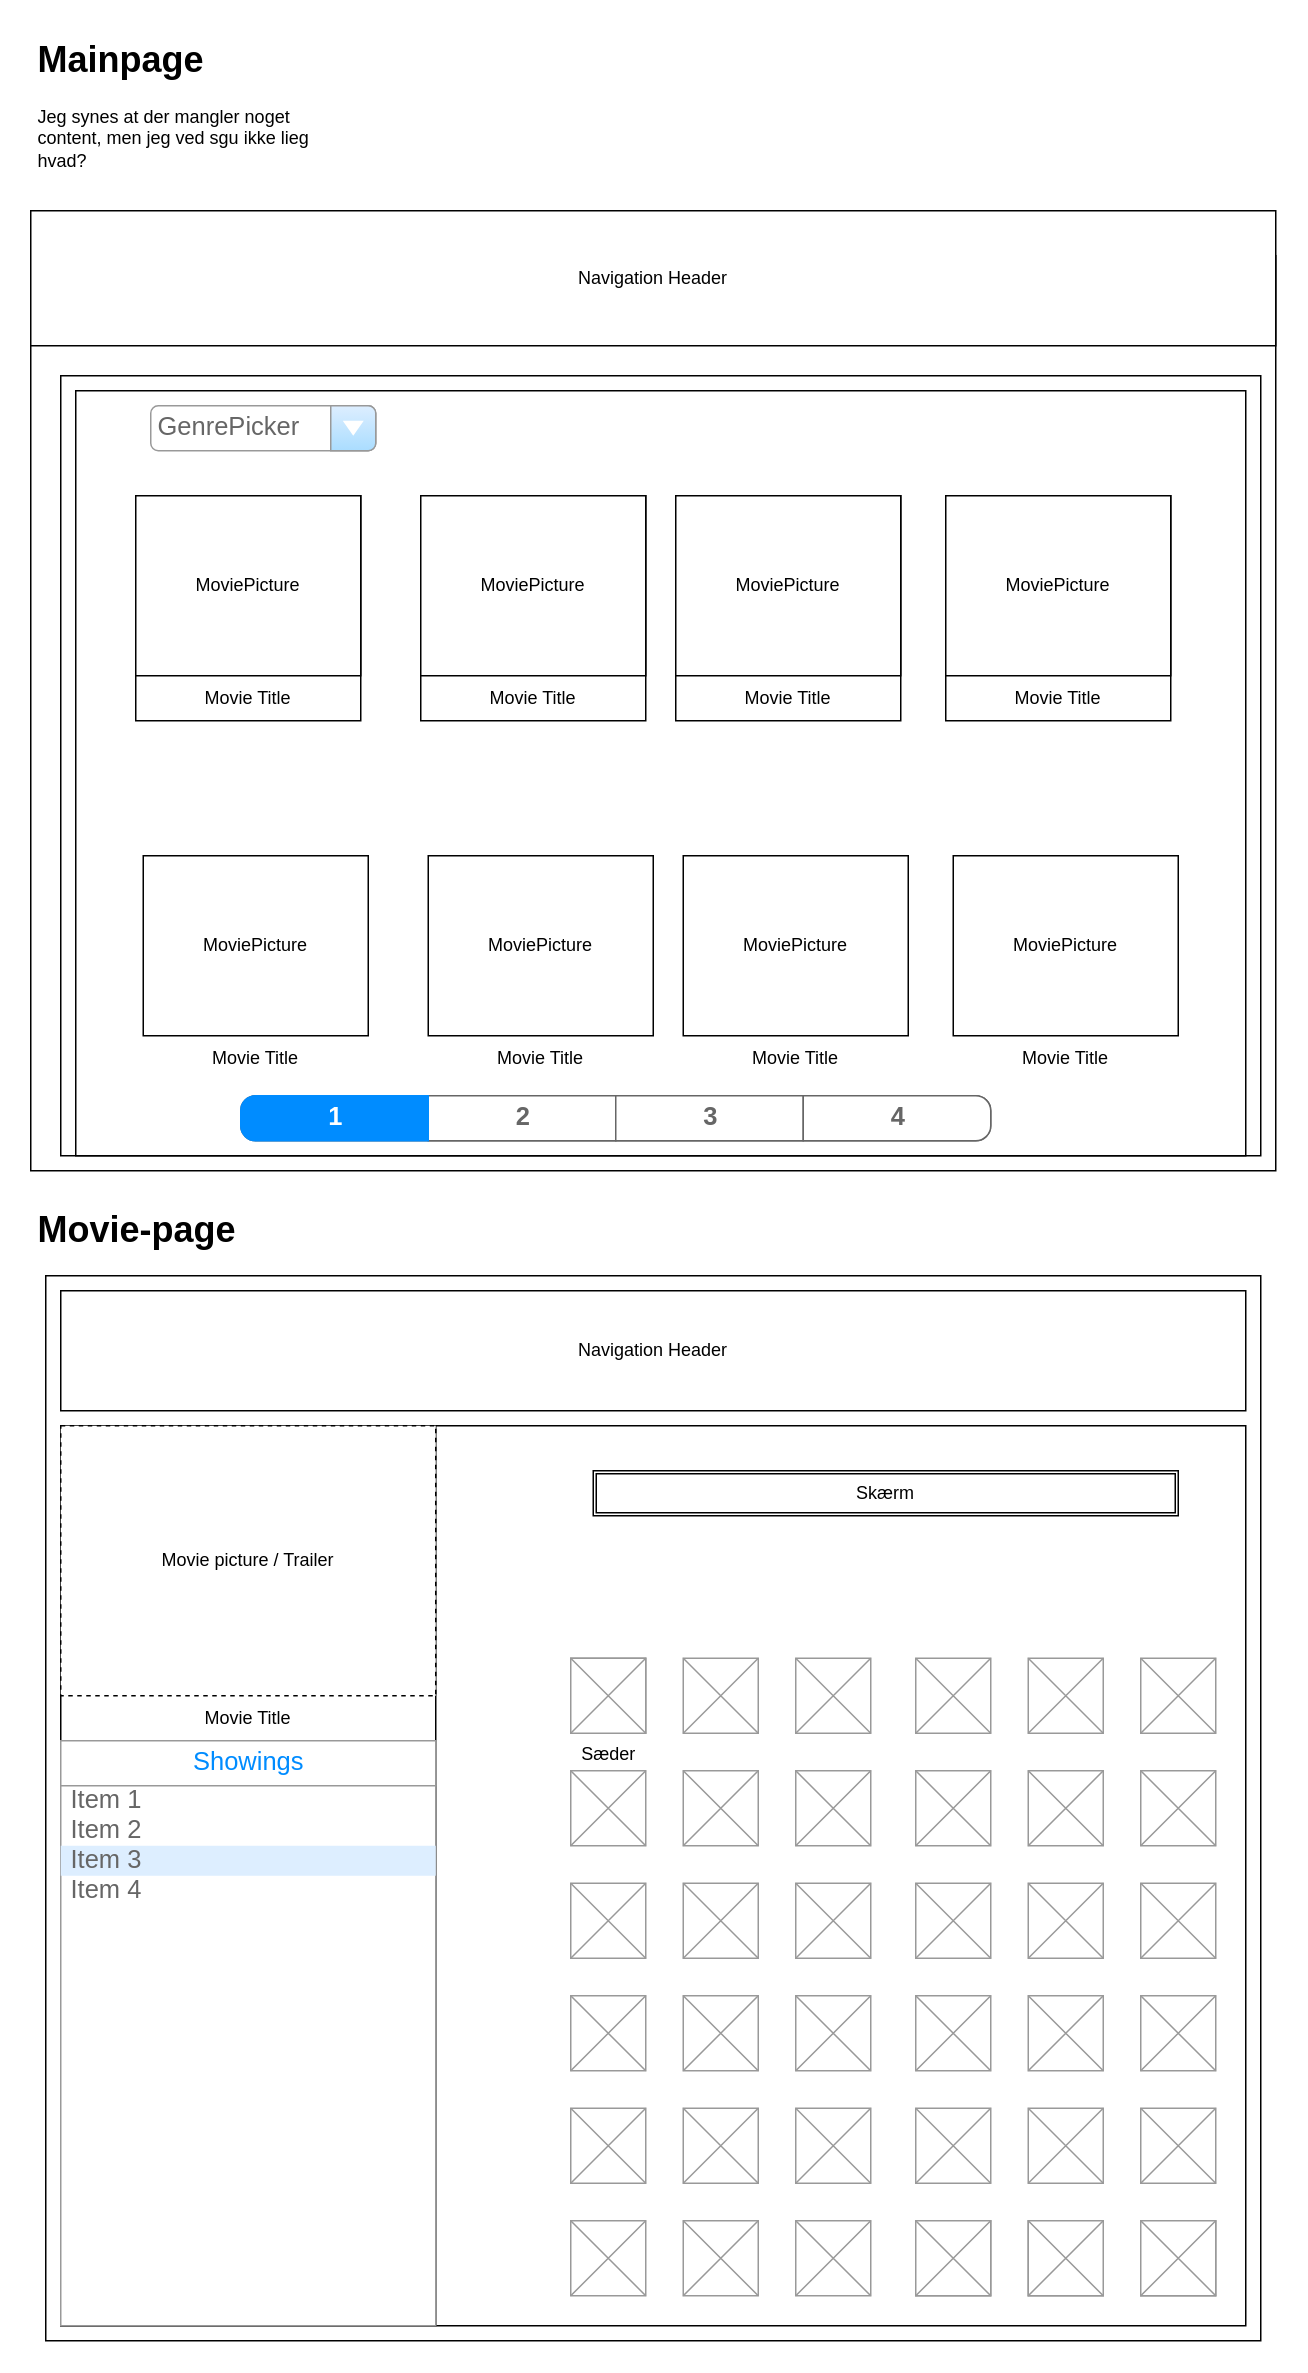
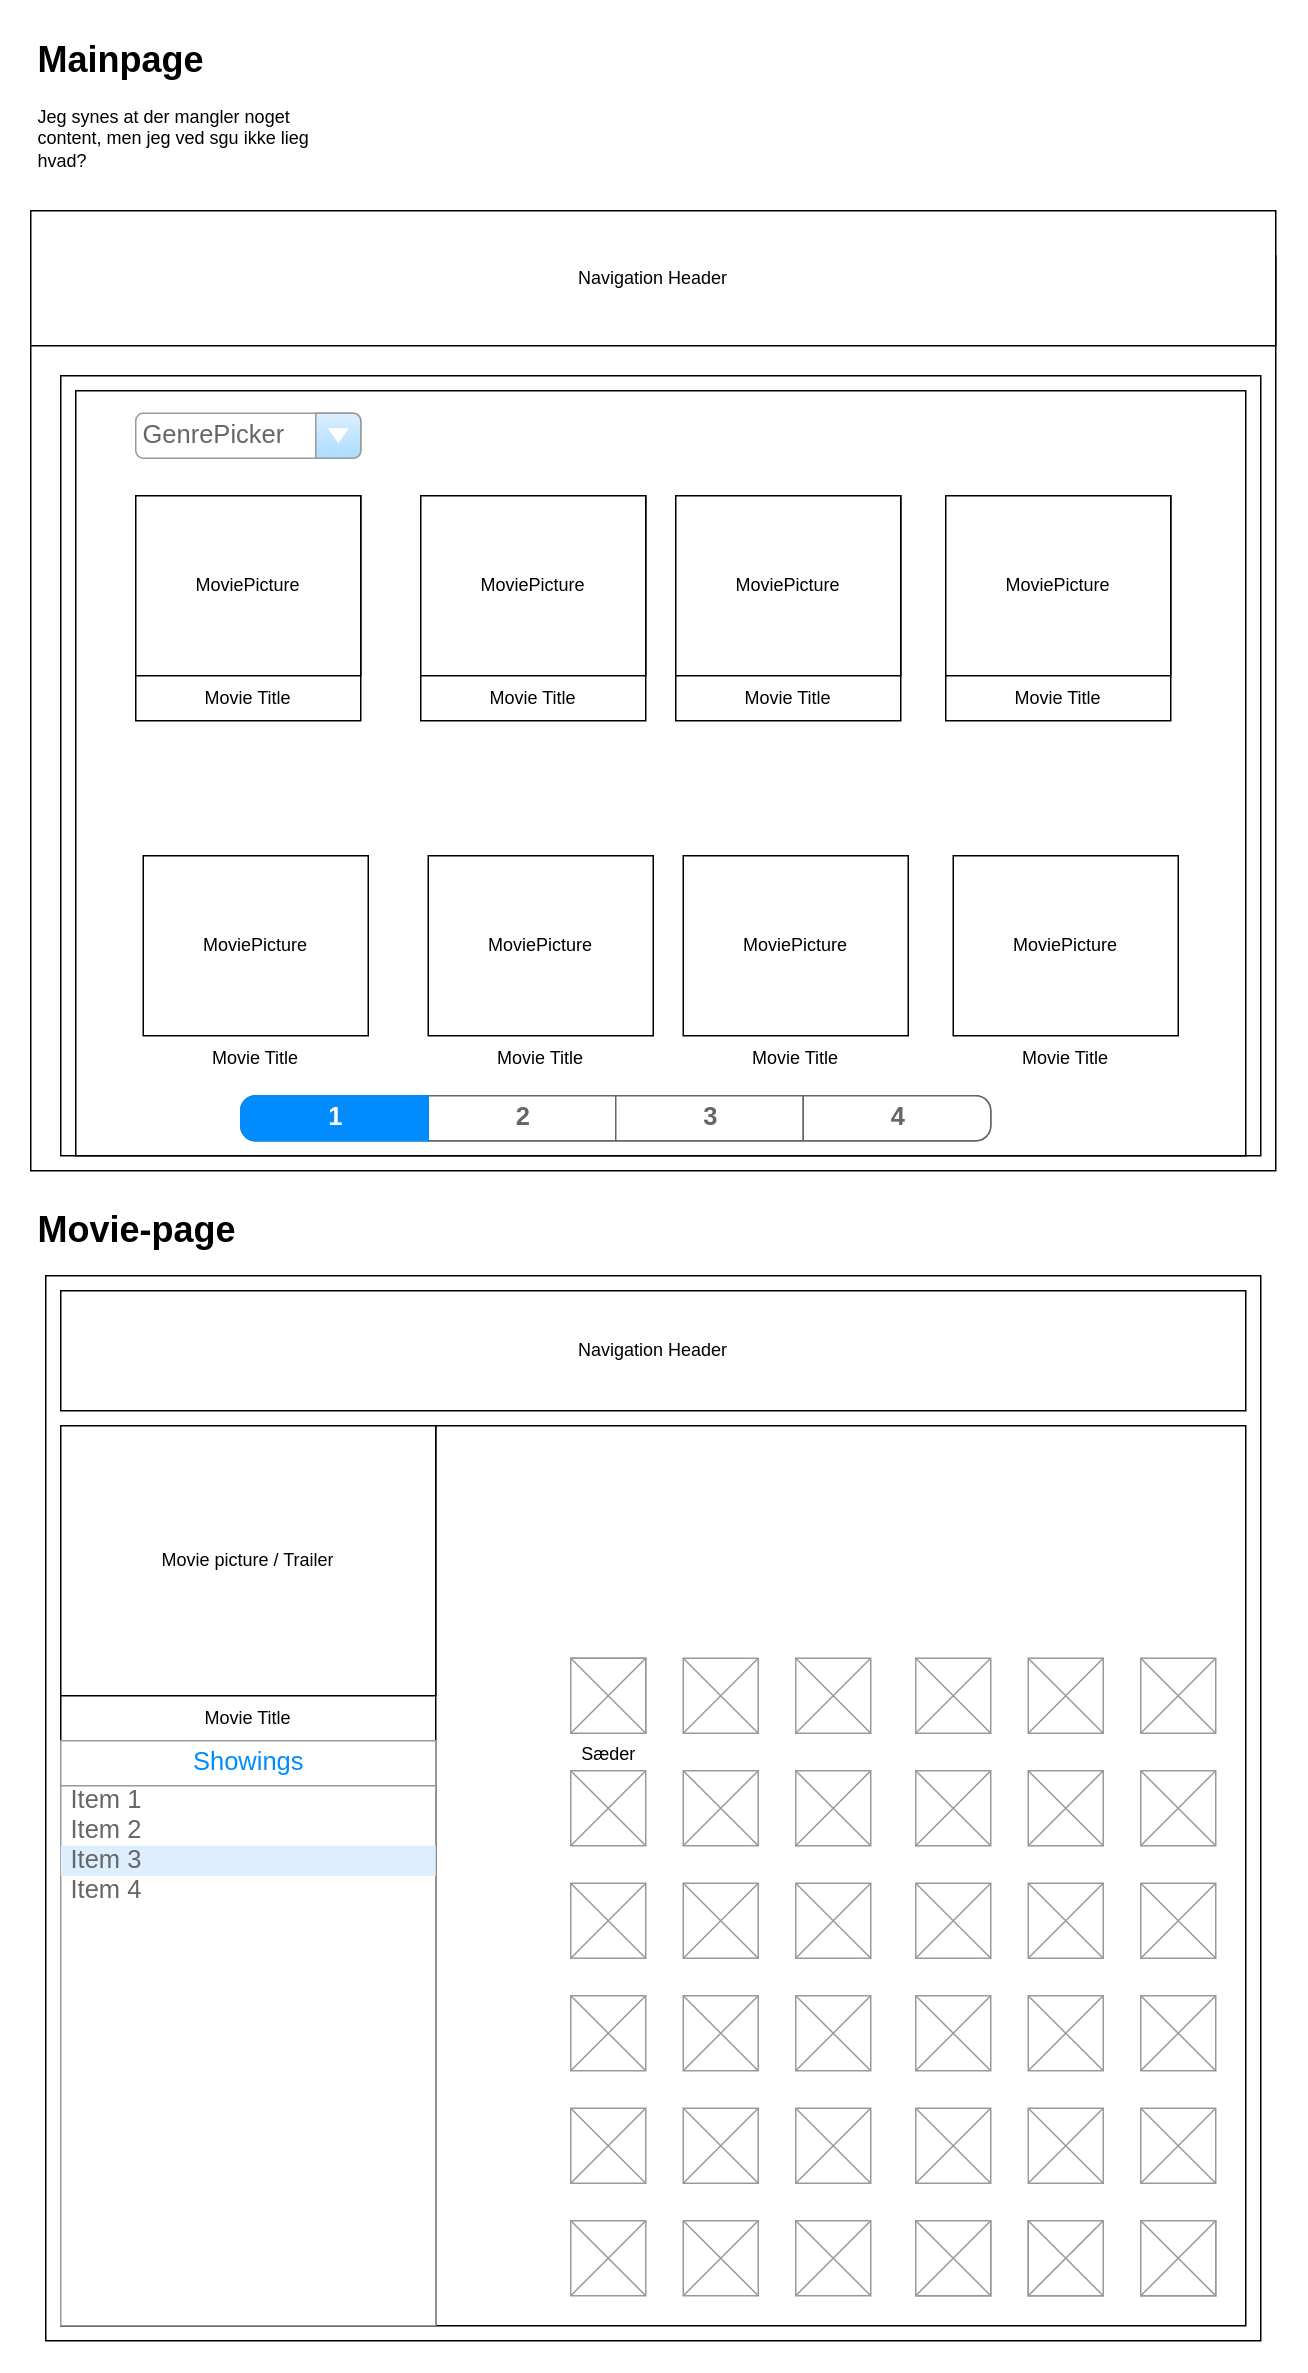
node "GenrePicker": moved (263, 428) -> (248, 436)
node "Skærm": removed
node "Movie picture / Trailer": style dashed -> solid
